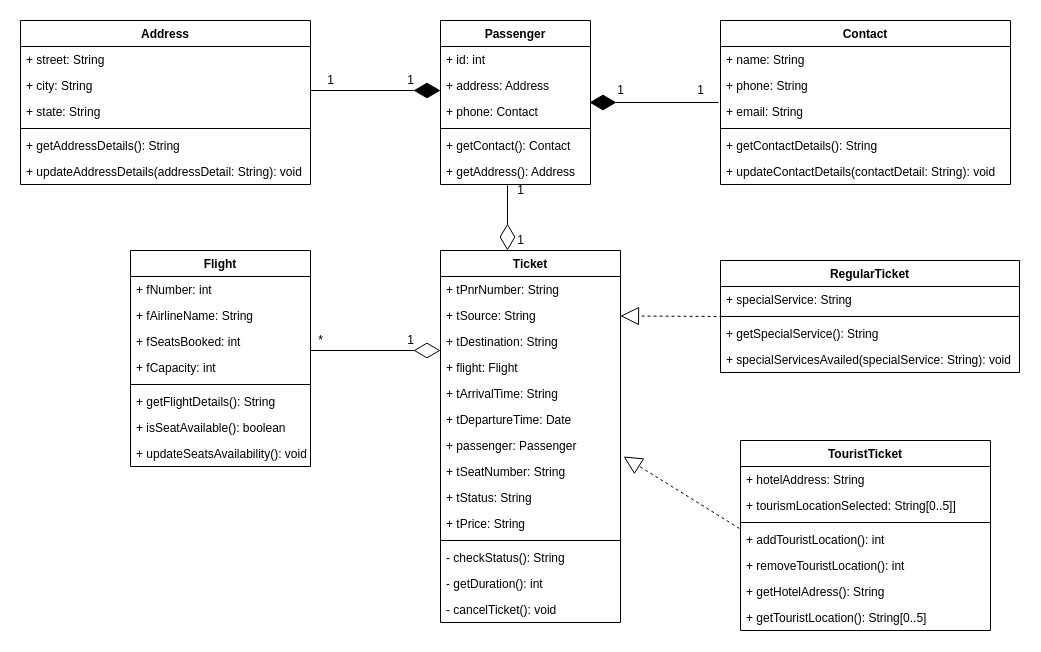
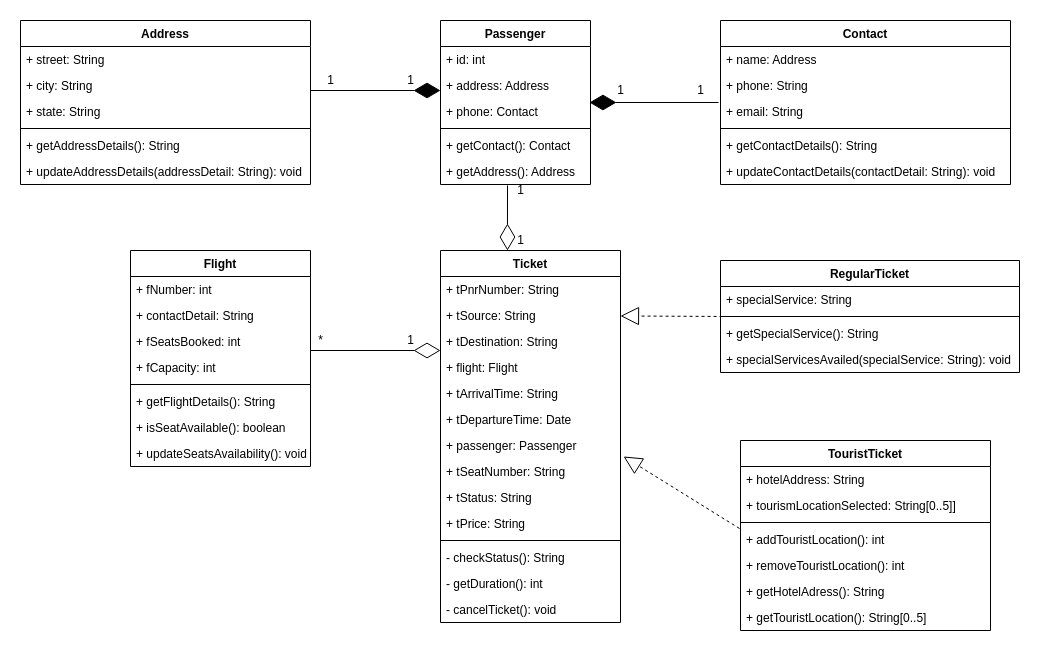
node "+ name: String": label "+ name: String" -> "+ name: Address"
node "+ fAirlineName: String": label "+ fAirlineName: String" -> "+ contactDetail: String"
